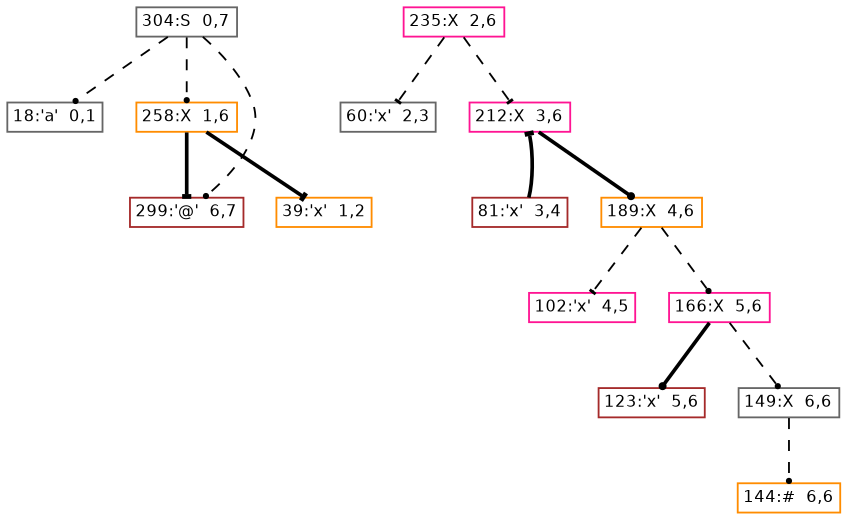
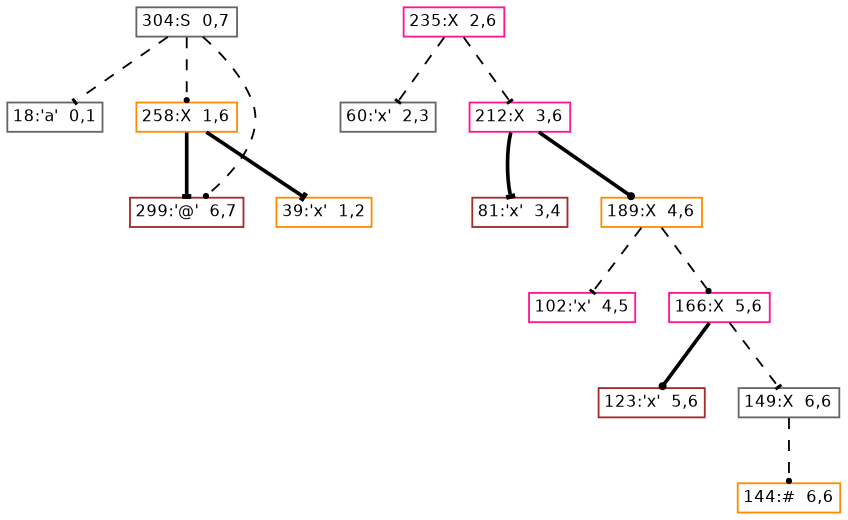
edge "304:S  0,7" -> "18:'a'  0,1": arrowhead dot -> tee
edge "81:'x'  3,4" -> "212:X  3,6": reversed
edge "166:X  5,6" -> "149:X  6,6": arrowhead dot -> tee
